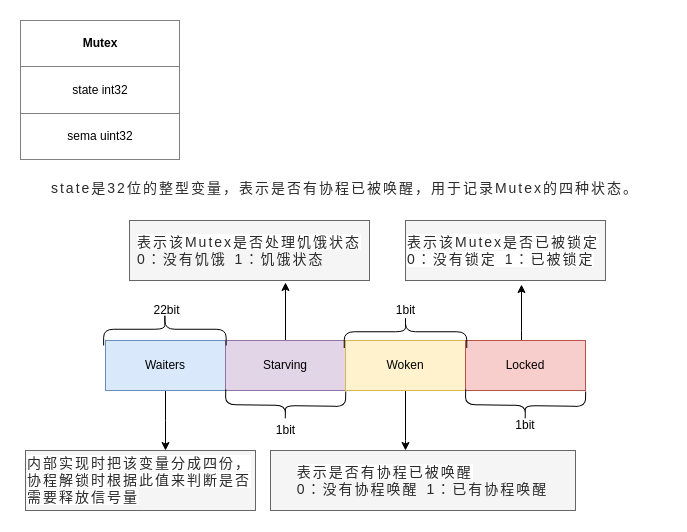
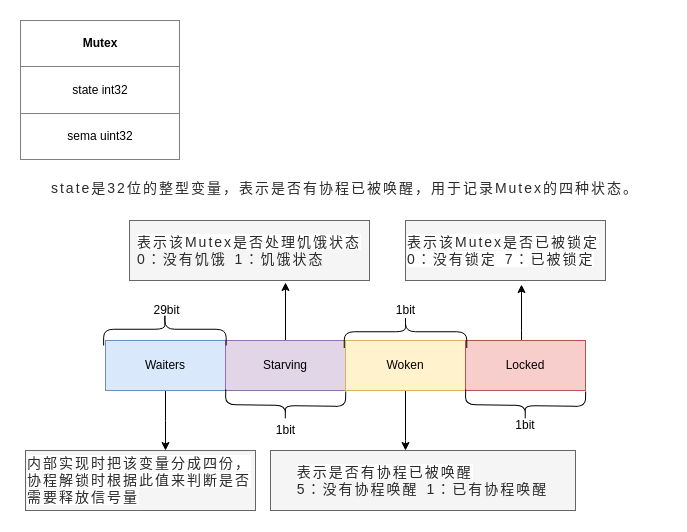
node "表示该Mutex是否已被锁定 0：没有锁定 1：已被锁定": label "表示该Mutex是否已被锁定 0：没有锁定 1：已被锁定" -> "表示该Mutex是否已被锁定 0：没有锁定 7：已被锁定"
node "22bit": label "22bit" -> "29bit"
node "表示是否有协程已被唤醒 0：没有协程唤醒 1：已有协程唤醒": label "表示是否有协程已被唤醒 0：没有协程唤醒 1：已有协程唤醒" -> "表示是否有协程已被唤醒 5：没有协程唤醒 1：已有协程唤醒"
